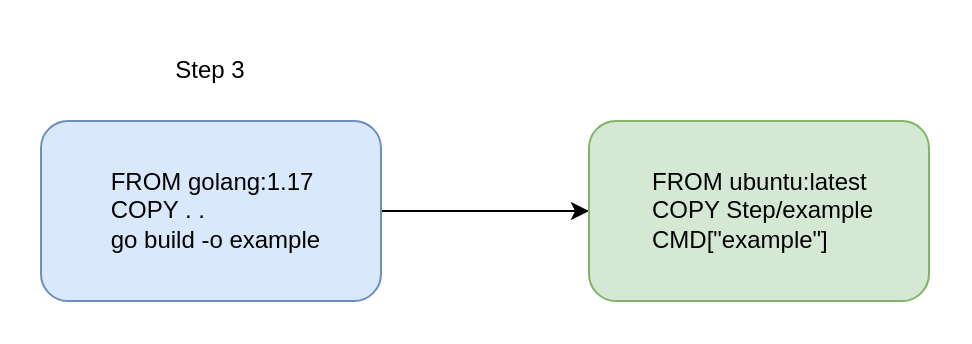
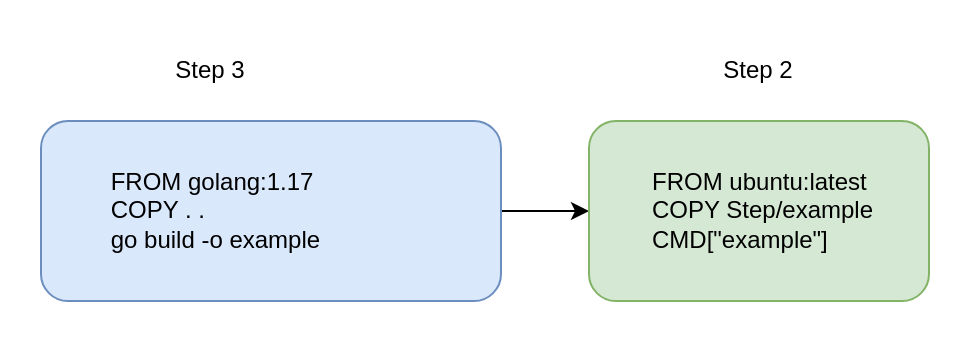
node "Step 2": added
node "FROM golang:1.17 COPY . . go build -o example": size 340x180 -> 460x180
